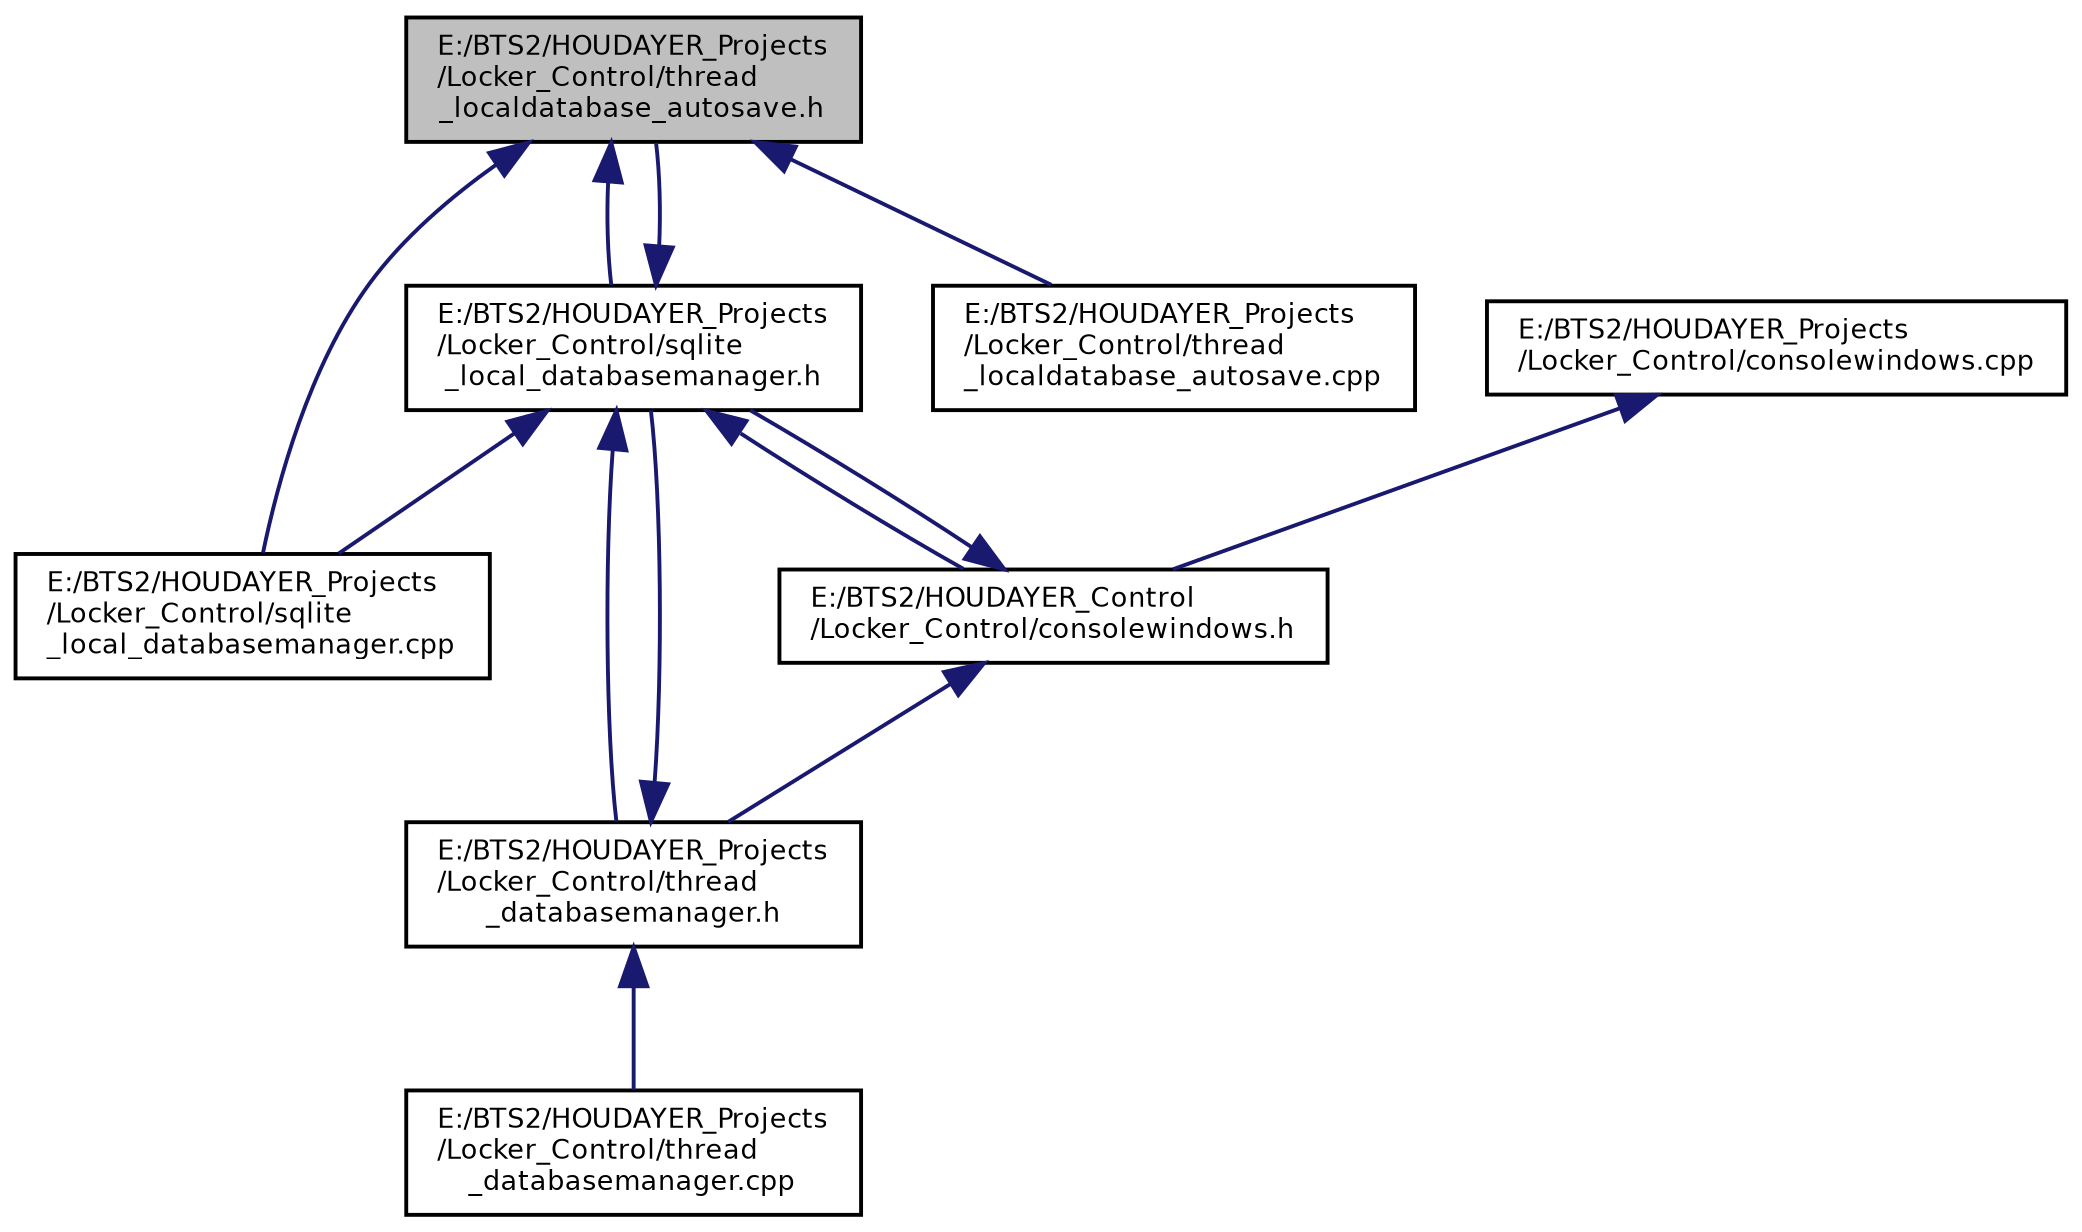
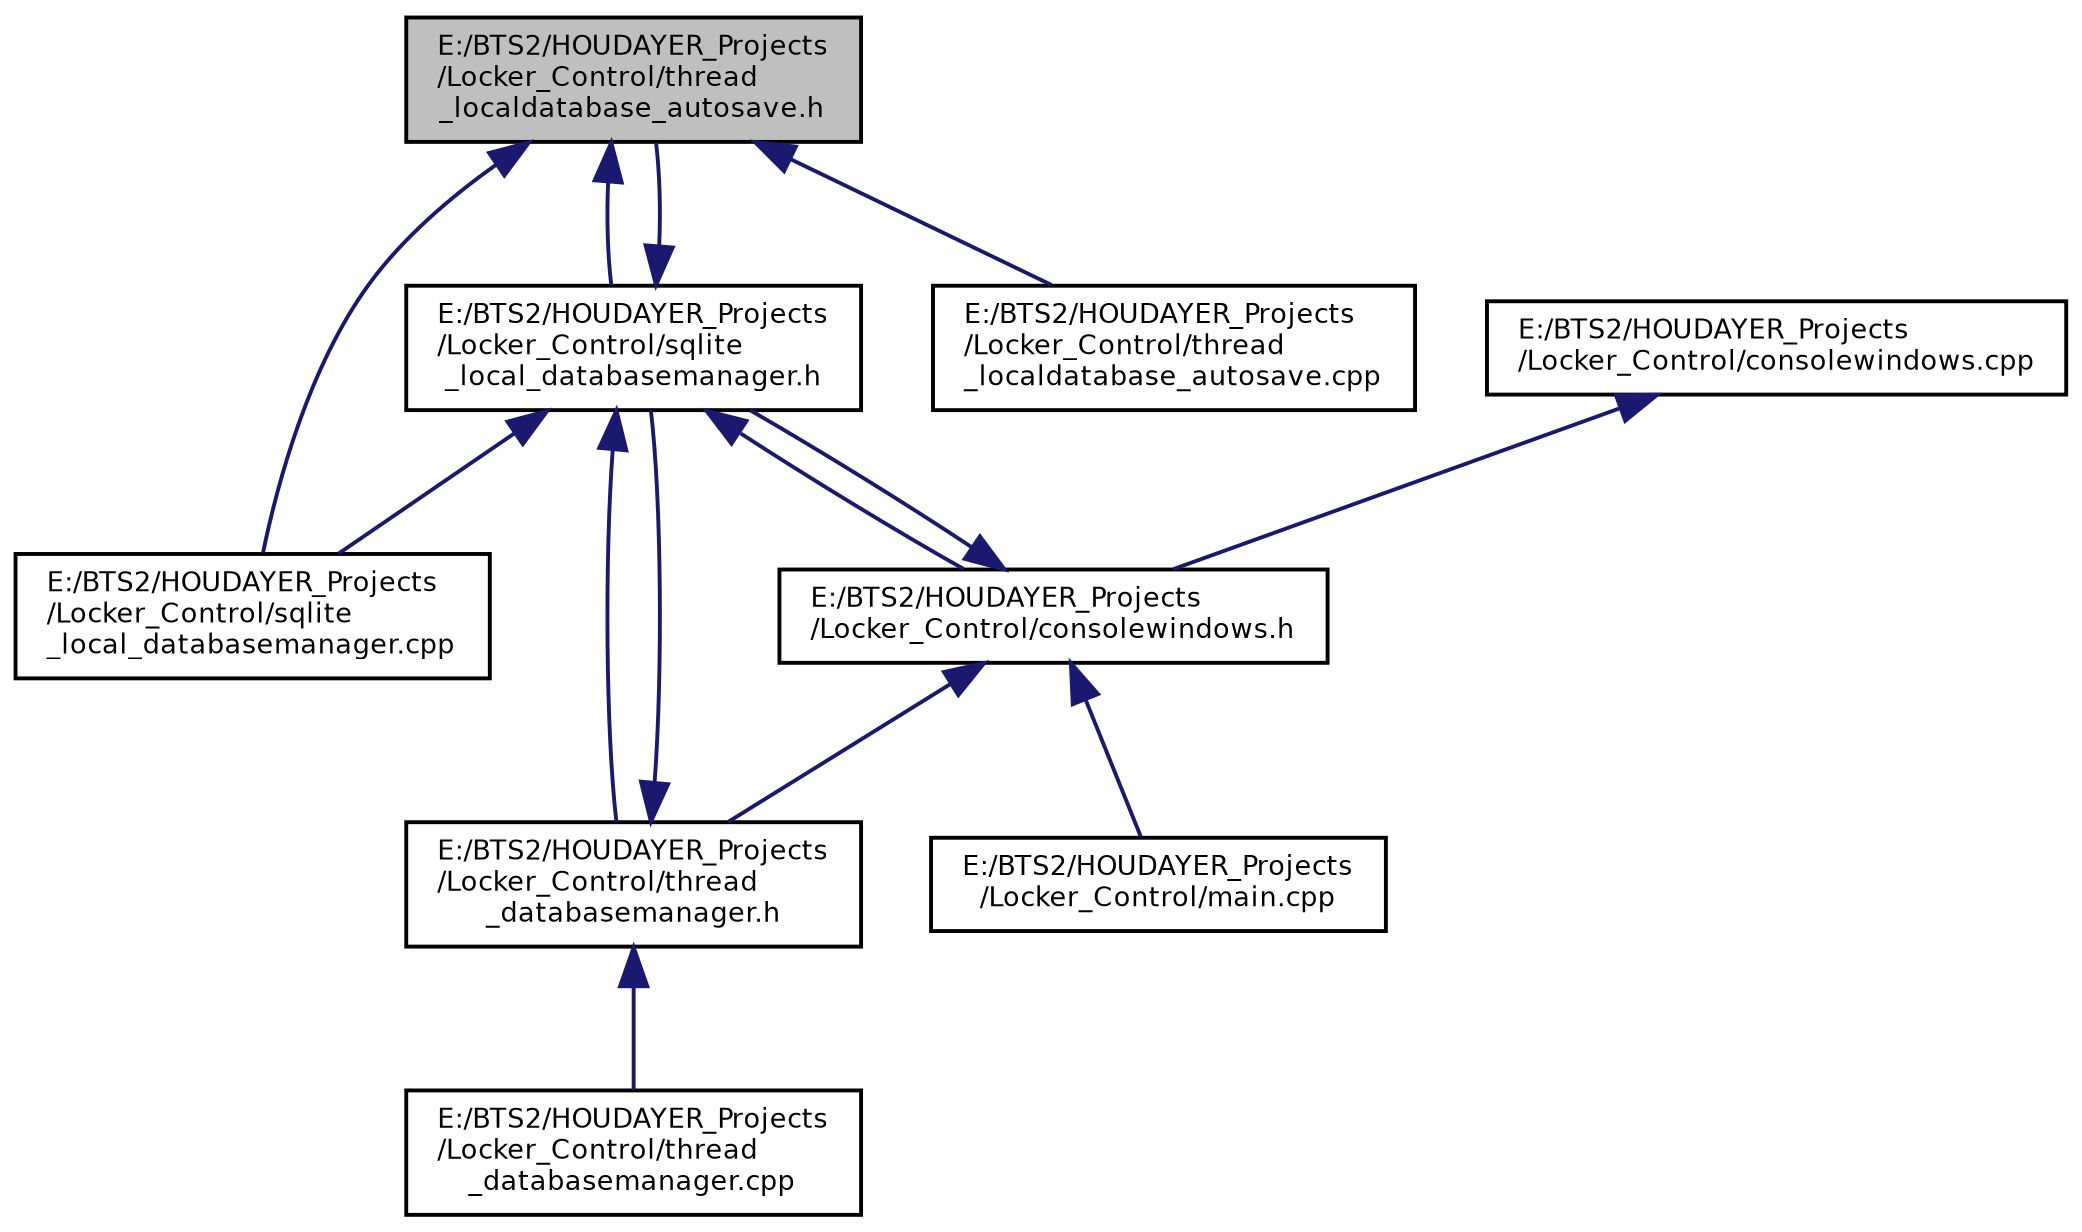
node "E:/BTS2/HOUDAYER_Control /Locker_Control/consolewindows.h": label "E:/BTS2/HOUDAYER_Control /Locker_Control/consolewindows.h" -> "E:/BTS2/HOUDAYER_Projects /Locker_Control/consolewindows.h"
node "E:/BTS2/HOUDAYER_Projects /Locker_Control/main.cpp": added
